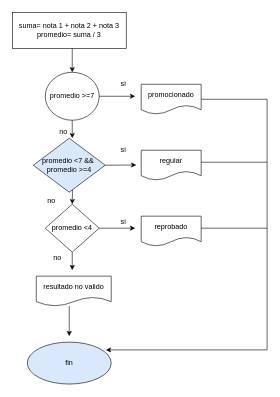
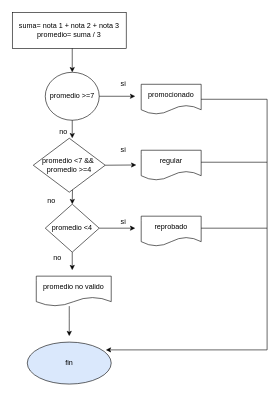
node "promedio <7 && promedio >=4": fillcolor #dae8fc -> #ffffff
node "resultado no valido": label "resultado no valido" -> "promedio no valido"
